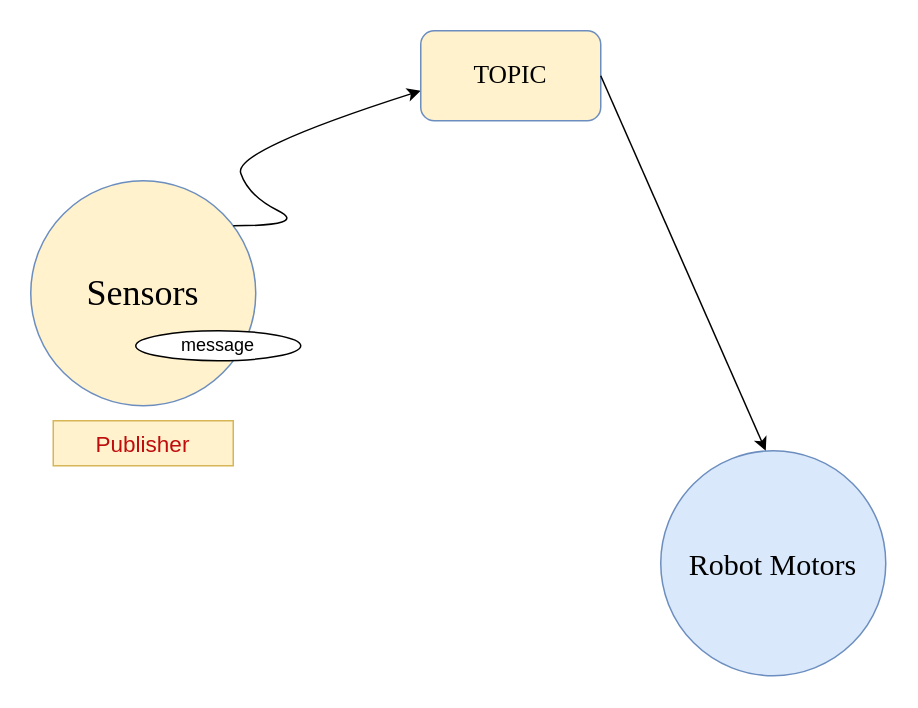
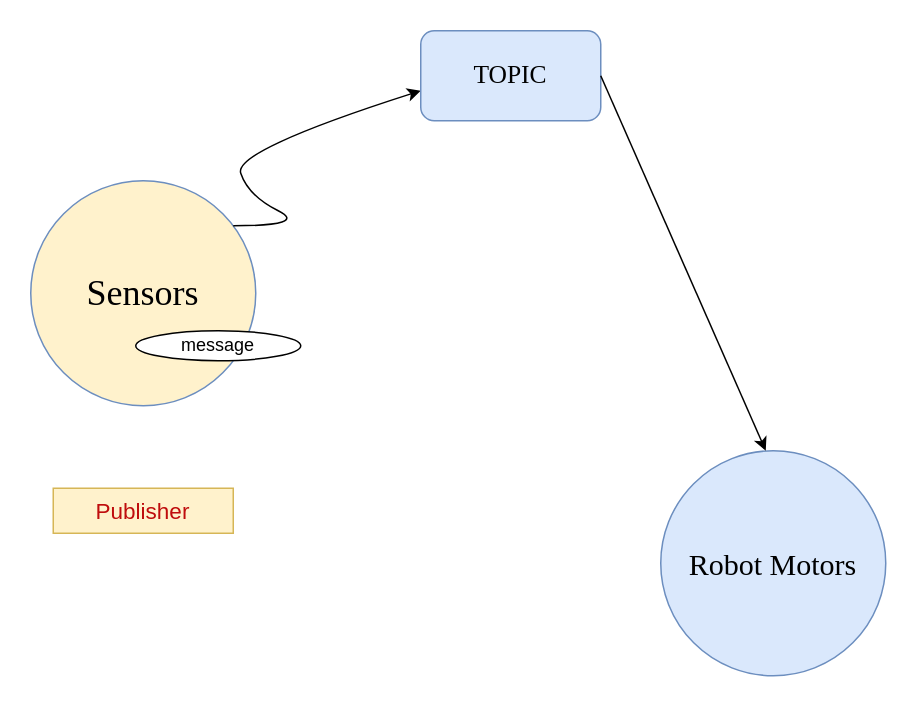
node "TOPIC": fillcolor #fff2cc -> #dae8fc
node "Publisher": moved (143, 443) -> (143, 511)
